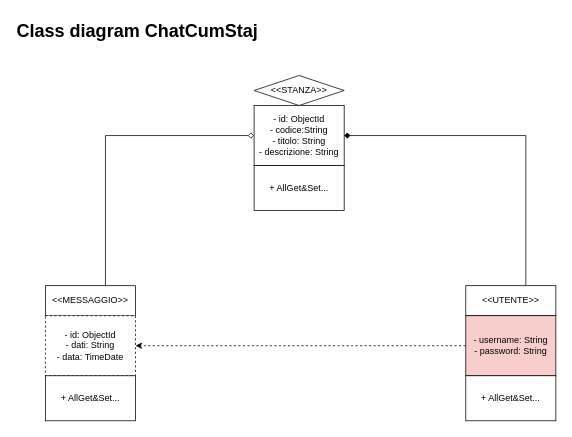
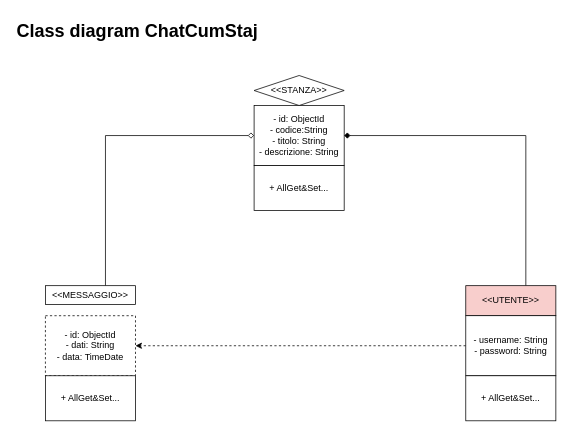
node "<<MESSAGGIO>>": size 90x30 -> 90x19
node "<<UTENTE>>": fillcolor #ffffff -> #f8cecc
node "- username: String - password: String": fillcolor #f8cecc -> #ffffff
